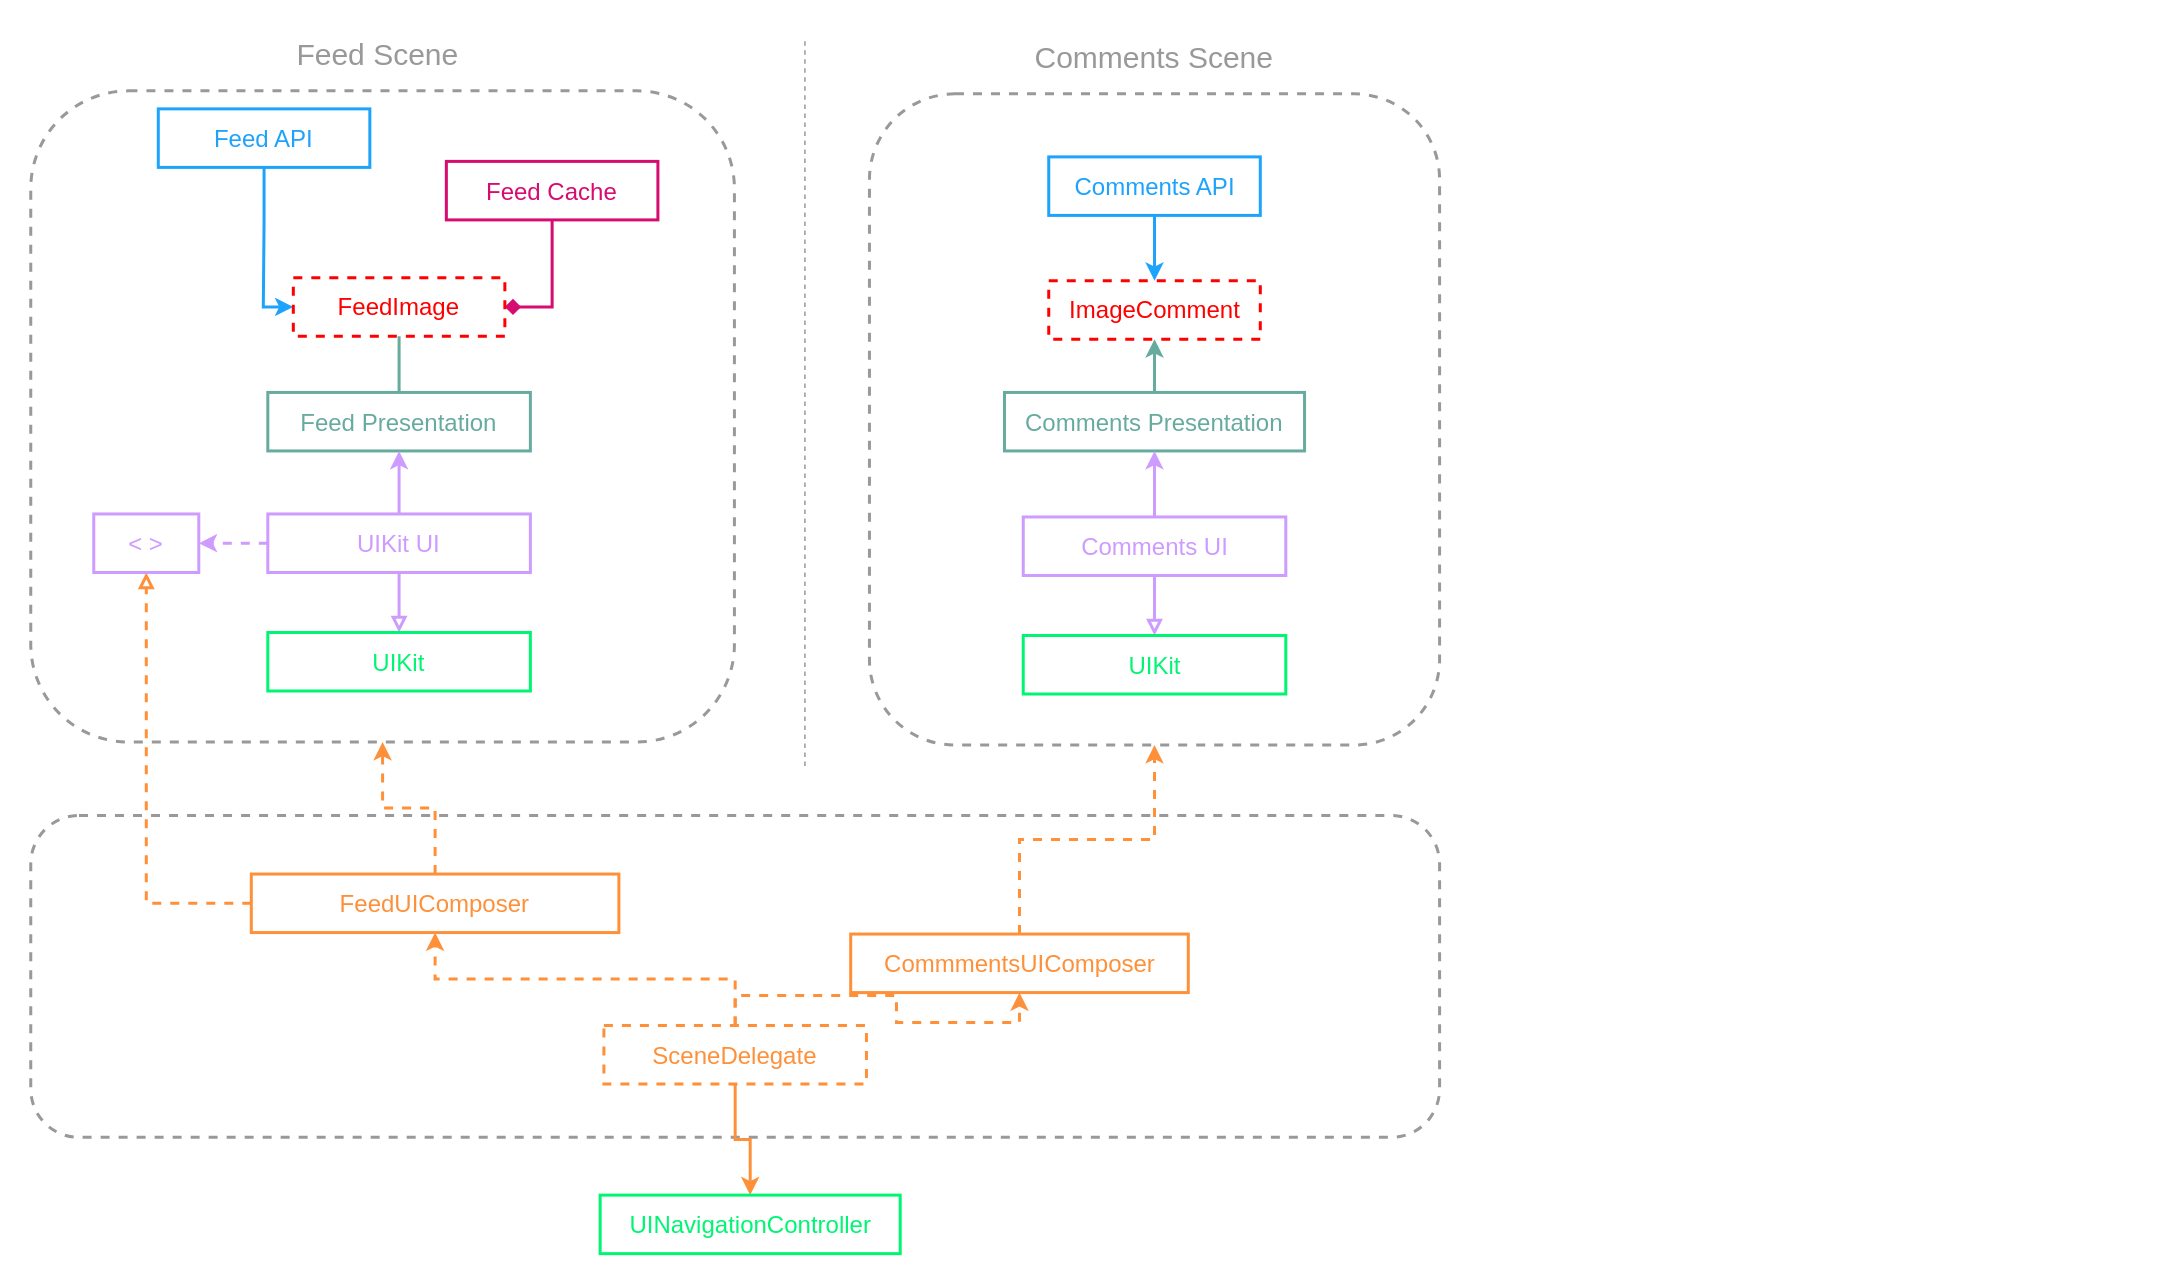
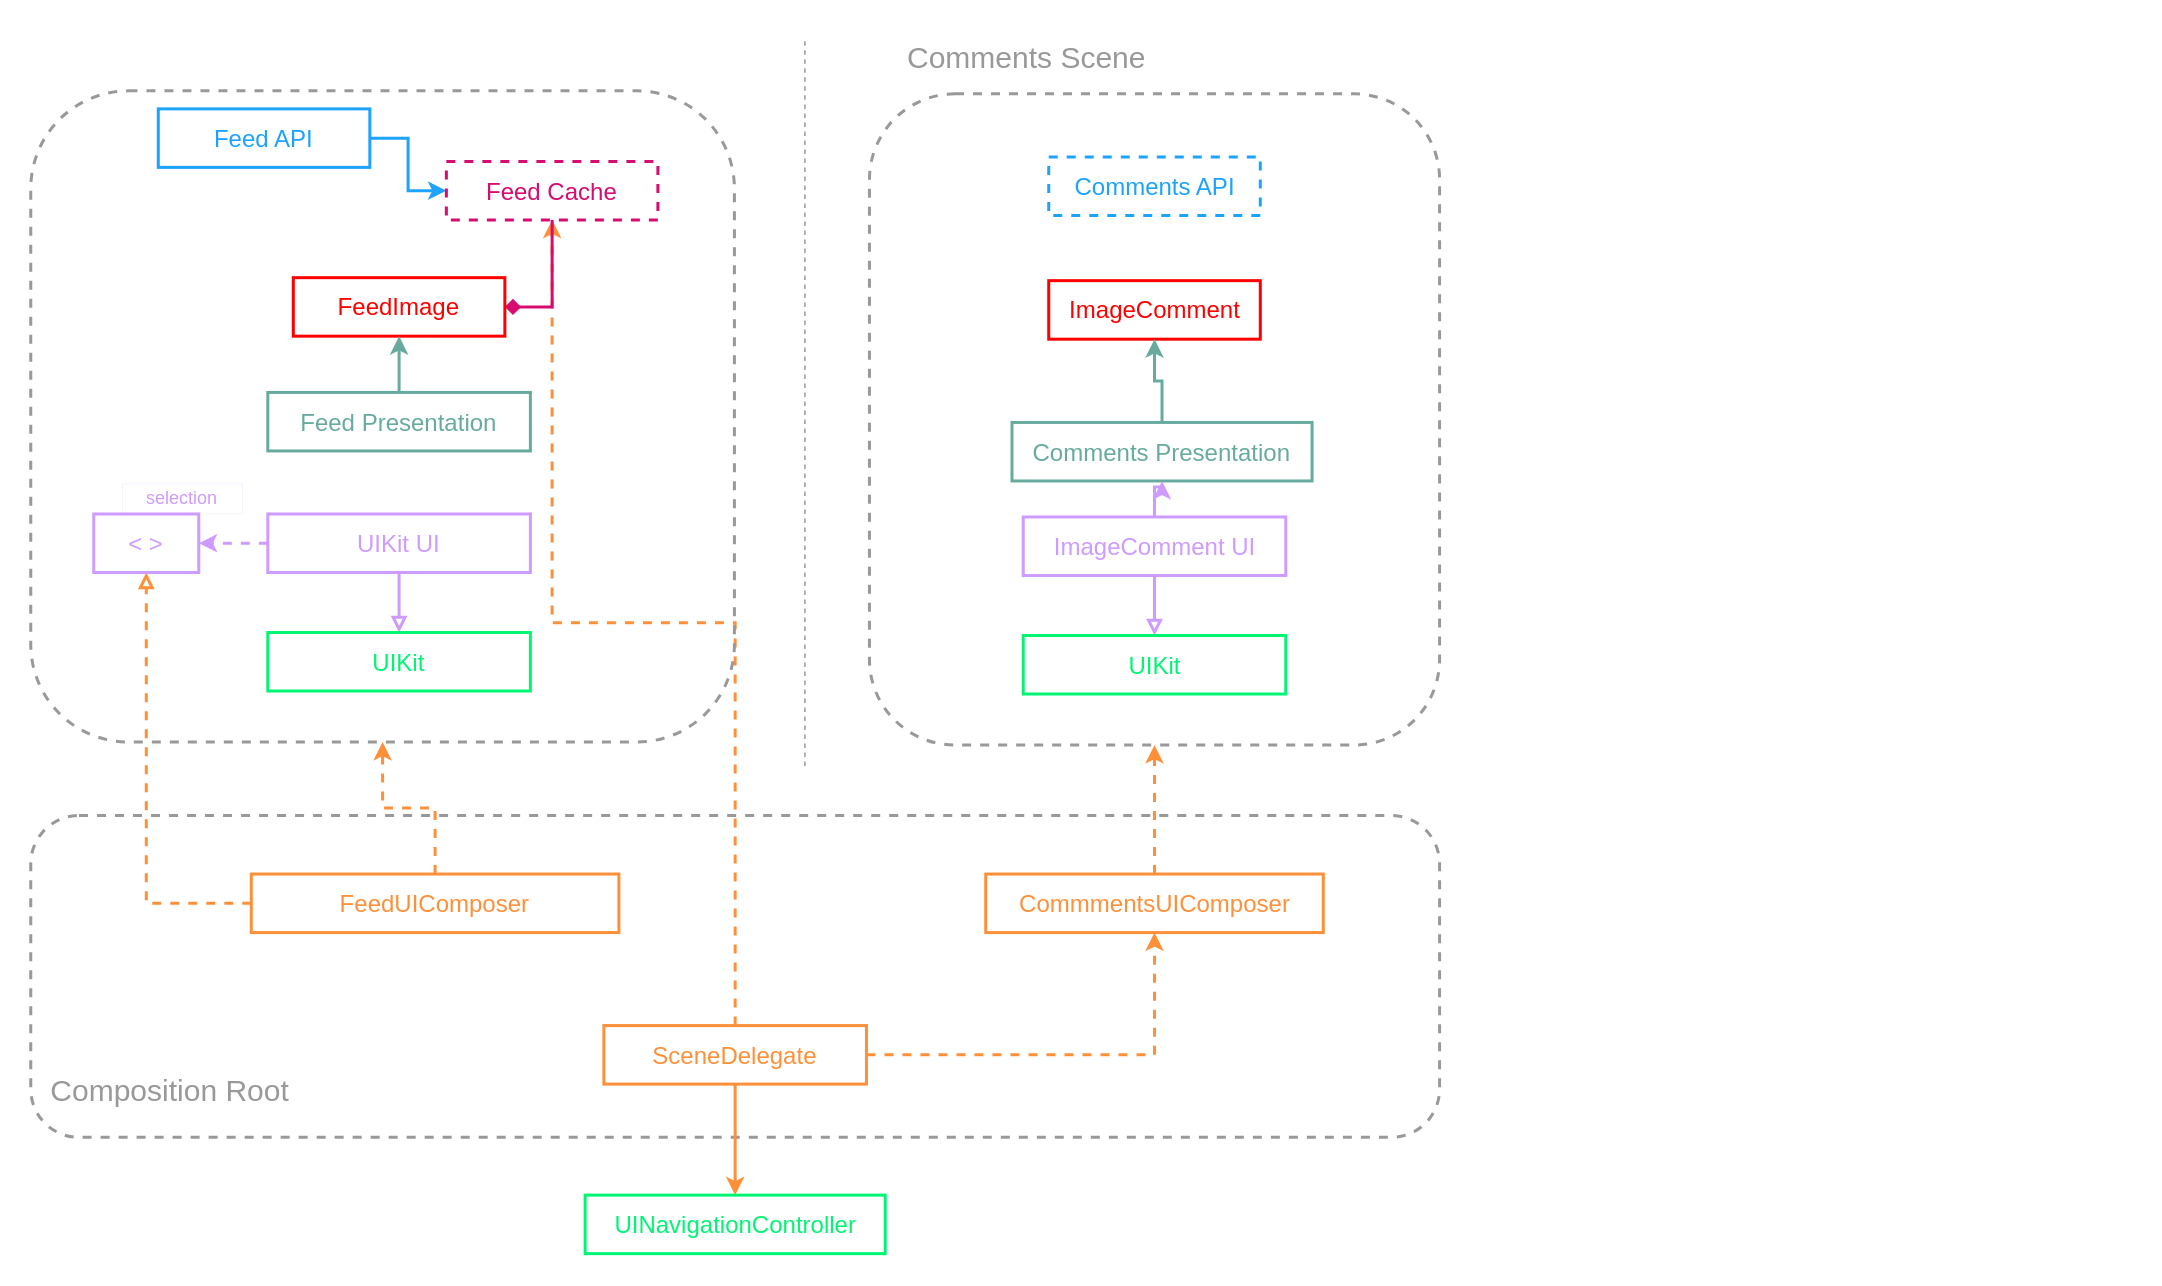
node "Feed Scene": removed
node "Comments Scene": moved (1154, 56) -> (1027, 56)
node "Comments API": style solid -> dashed
node "Feed Cache": style solid -> dashed
edge "Comments API" -> "ImageComment": removed
edge "Feed API" -> "FeedImage": now "Feed API" -> "Feed Cache"
node "FeedImage": style dashed -> solid
node "ImageComment": style dashed -> solid
edge "FeedImage" -- "Feed Presentation": arrowhead none -> classic
node "Comments Presentation": moved (1154, 422) -> (1162, 452)
edge "UIKit UI" -> "Feed Presentation": removed
node "selection": added
node "Comments UI": label "Comments UI" -> "ImageComment UI"
node "CommmentsUIComposer": moved (1019, 963) -> (1154, 903)
edge "SceneDelegate" -> "FeedUIComposer": now "SceneDelegate" -> "Feed Cache"
node "SceneDelegate": style dashed -> solid
node "Composition Root": added
node "UINavigationController": moved (750, 1224) -> (735, 1224)
